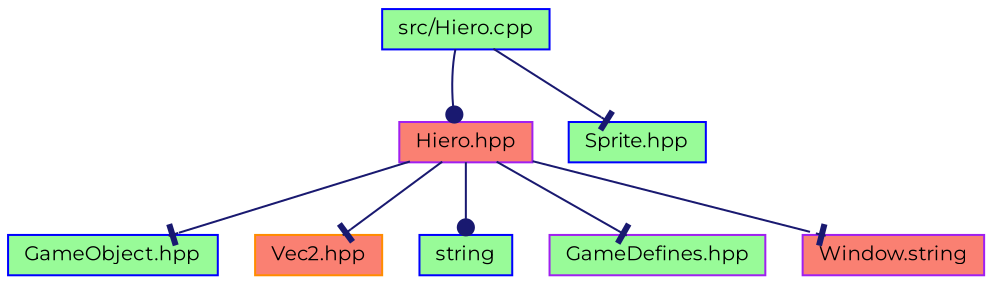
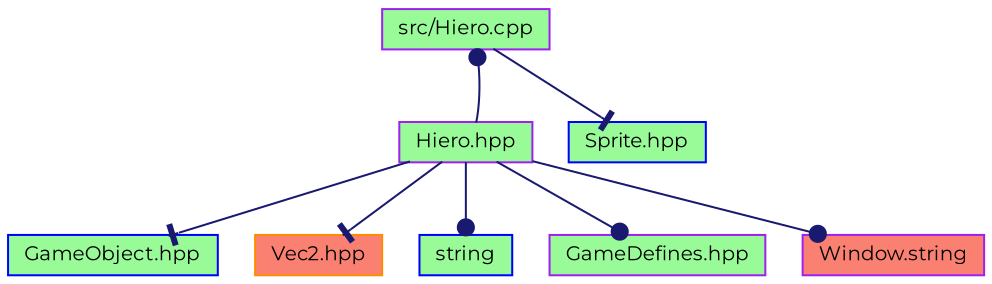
node "src/Hiero.cpp": color blue -> purple
edge "src/Hiero.cpp" -> "Hiero.hpp": reversed
node "Hiero.hpp": fillcolor salmon -> palegreen
edge "Hiero.hpp" -> "GameDefines.hpp": arrowhead tee -> dot
edge "Hiero.hpp" -> "Window.string": arrowhead tee -> dot
